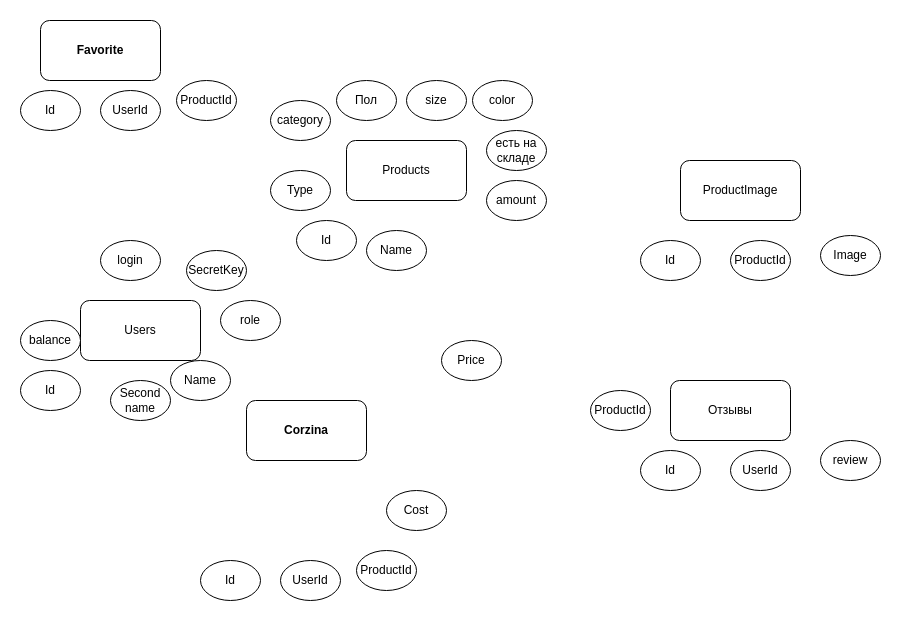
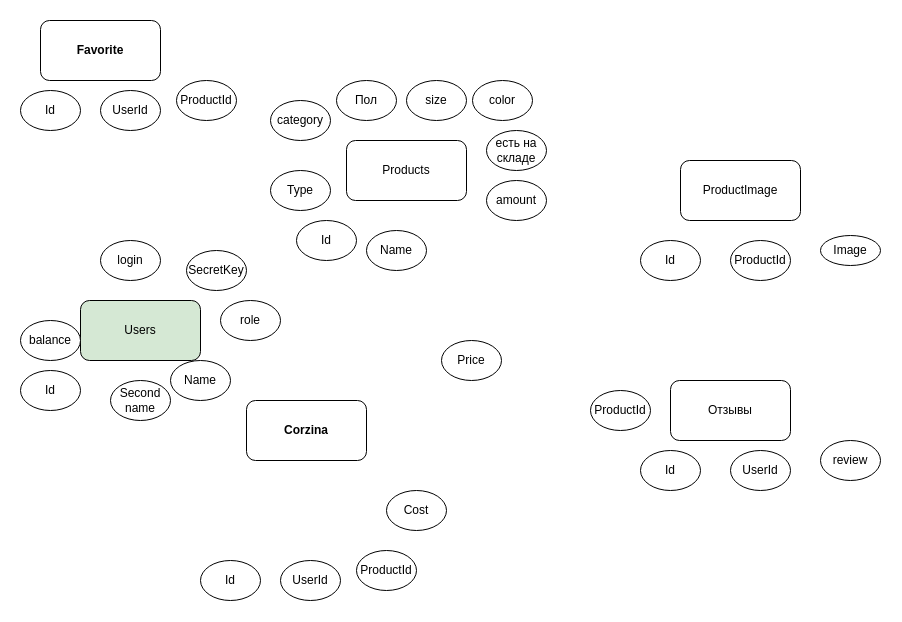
node "Image": size 60x40 -> 60x30
node "Users": fillcolor #ffffff -> #d5e8d4
